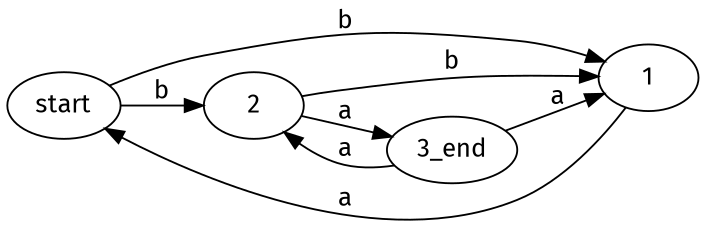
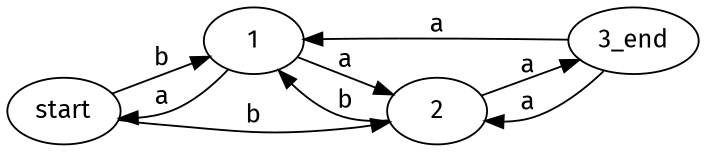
edge "1" -> "2": added, label "a"
